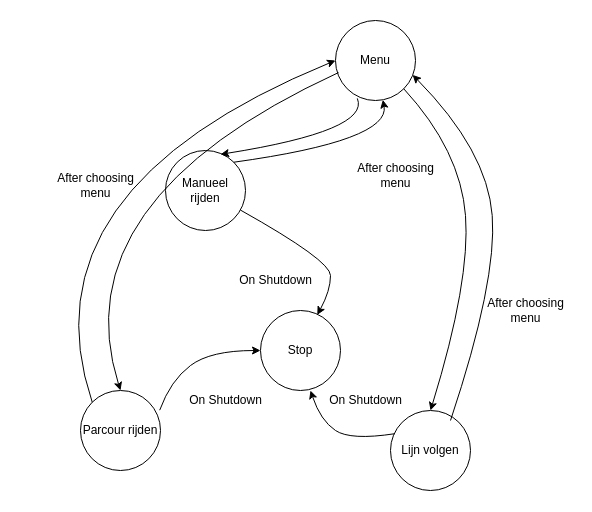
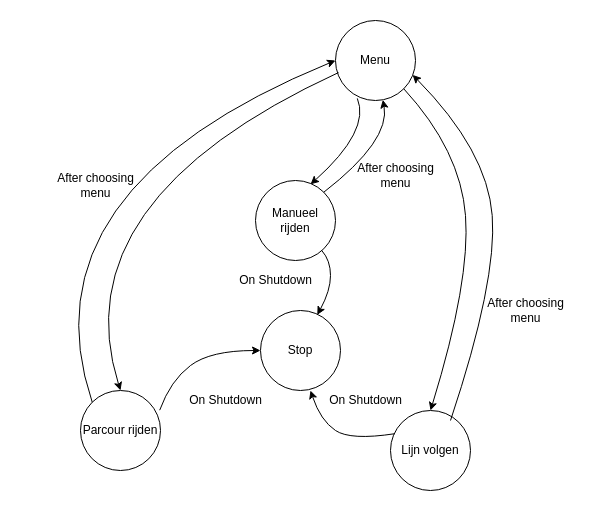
node "Manueel rijden": moved (206, 191) -> (296, 221)
